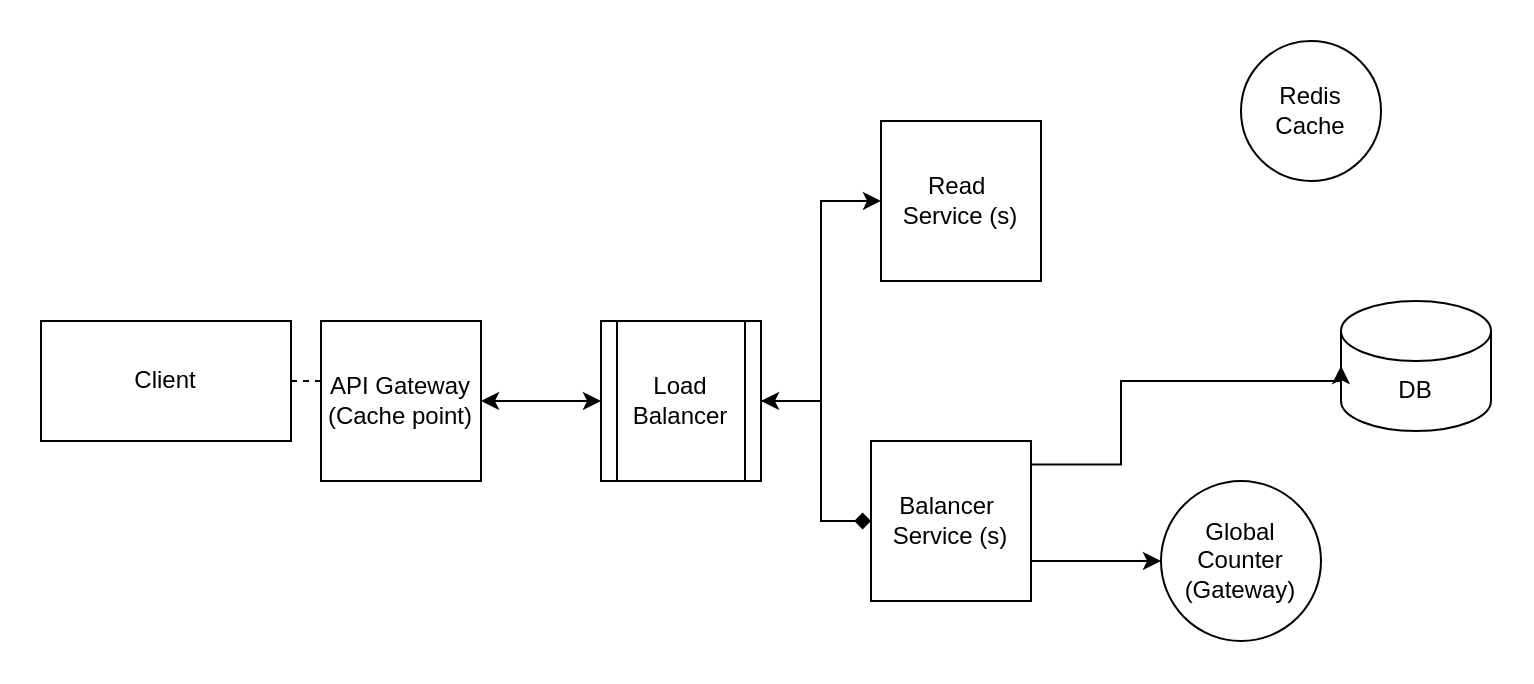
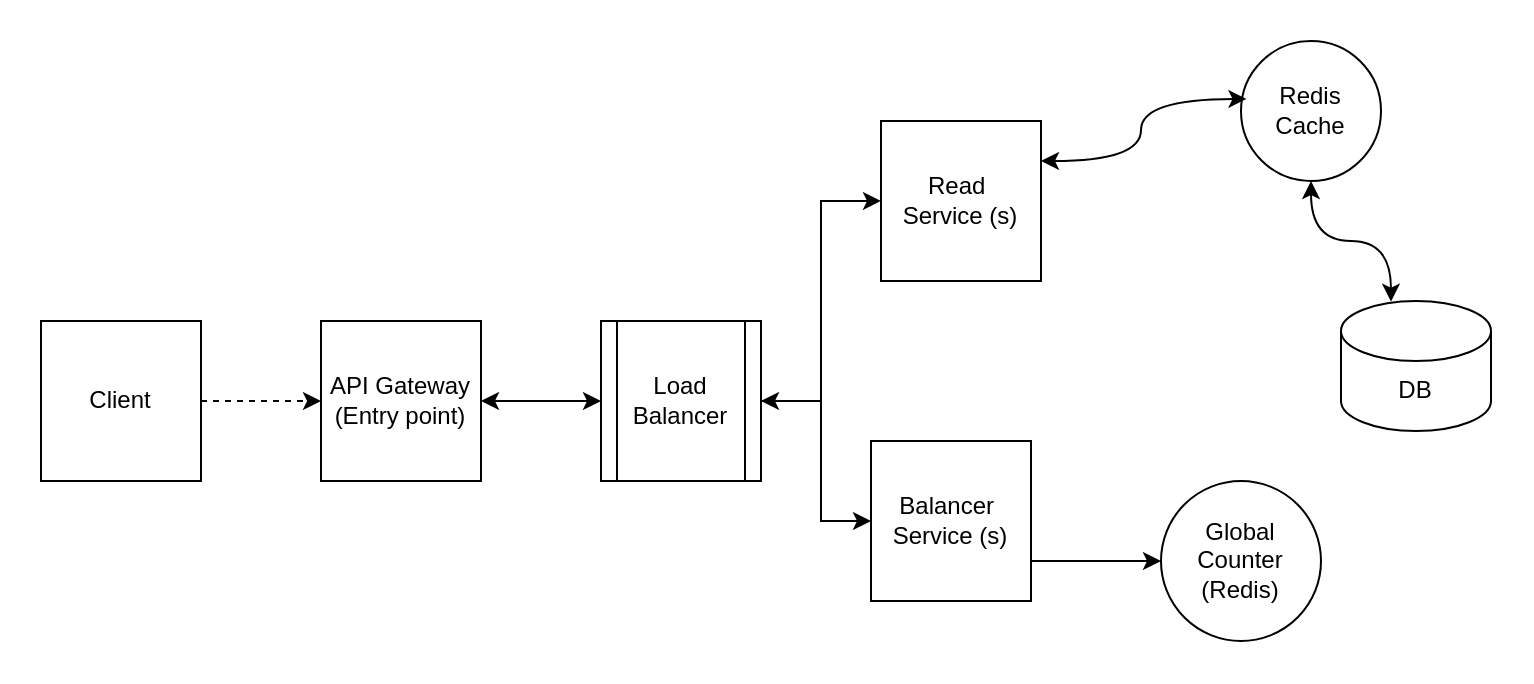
edge "Redis Cache" -- "Read Service (s)": added
edge "Redis Cache" -- "DB": added
node "Client": size 250x120 -> 160x160
edge "Balancer Service (s)" -> "DB": removed
node "API Gateway (Cache point)": label "API Gateway (Cache point)" -> "API Gateway (Entry point)"
edge "Load Balancer" -> "Balancer Service (s)": arrowhead diamond -> classic
node "Global Counter (Gateway)": label "Global Counter (Gateway)" -> "Global Counter (Redis)"
